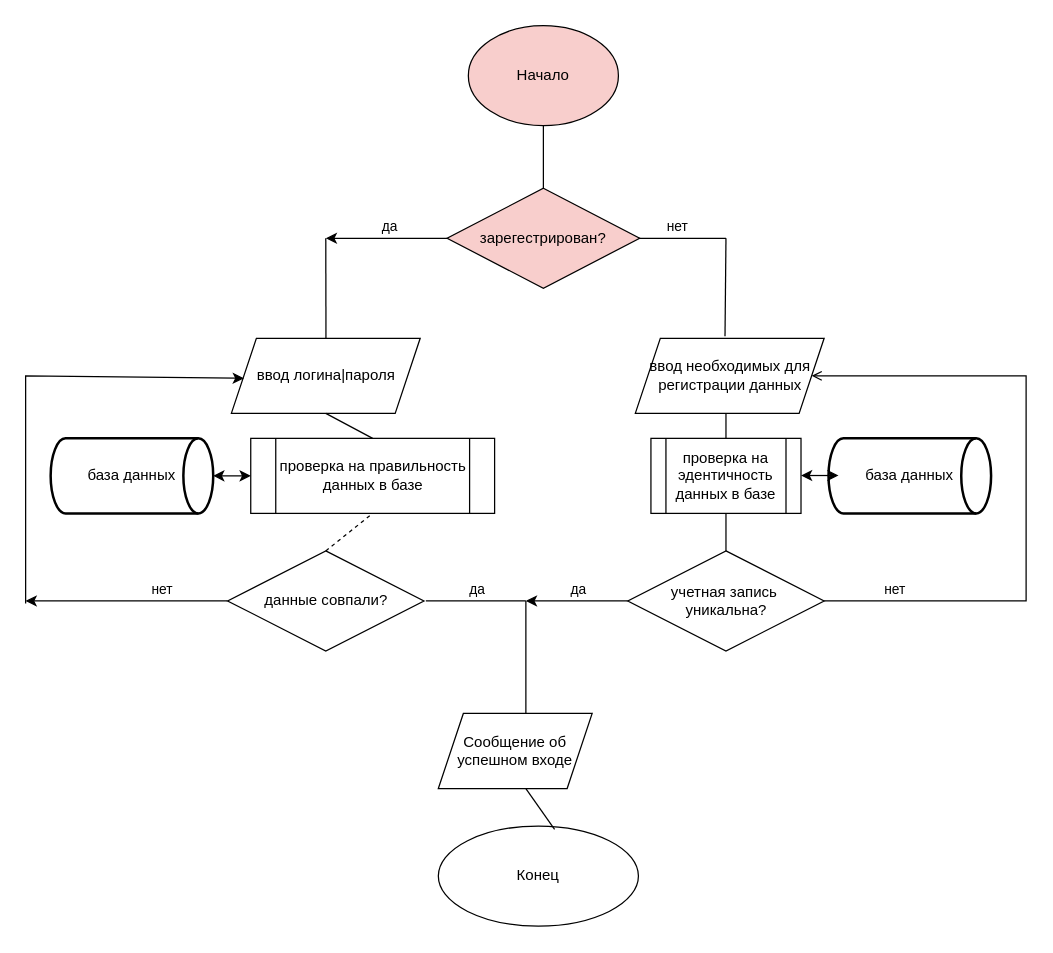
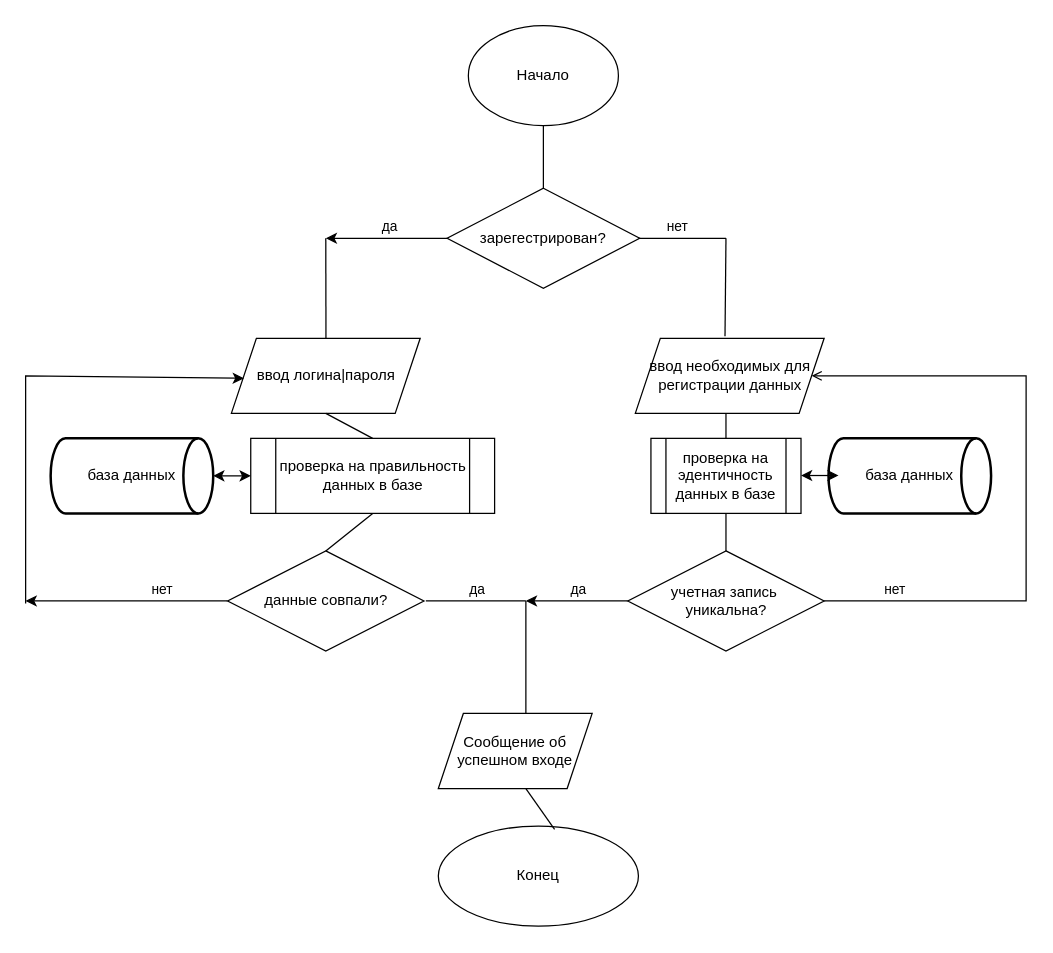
node "Начало": fillcolor #f8cecc -> #ffffff
node "зарегестрирован?": fillcolor #f8cecc -> #ffffff
edge "проверка на правильность данных в базе" -- "данные совпали?": style dashed -> solid
